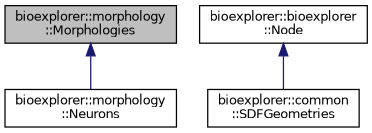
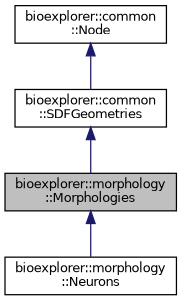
node "bioexplorer::bioexplorer ::Node": label "bioexplorer::bioexplorer ::Node" -> "bioexplorer::common ::Node"
edge "bioexplorer::morphology ::Morphologies" -> "bioexplorer::common ::SDFGeometries": added
